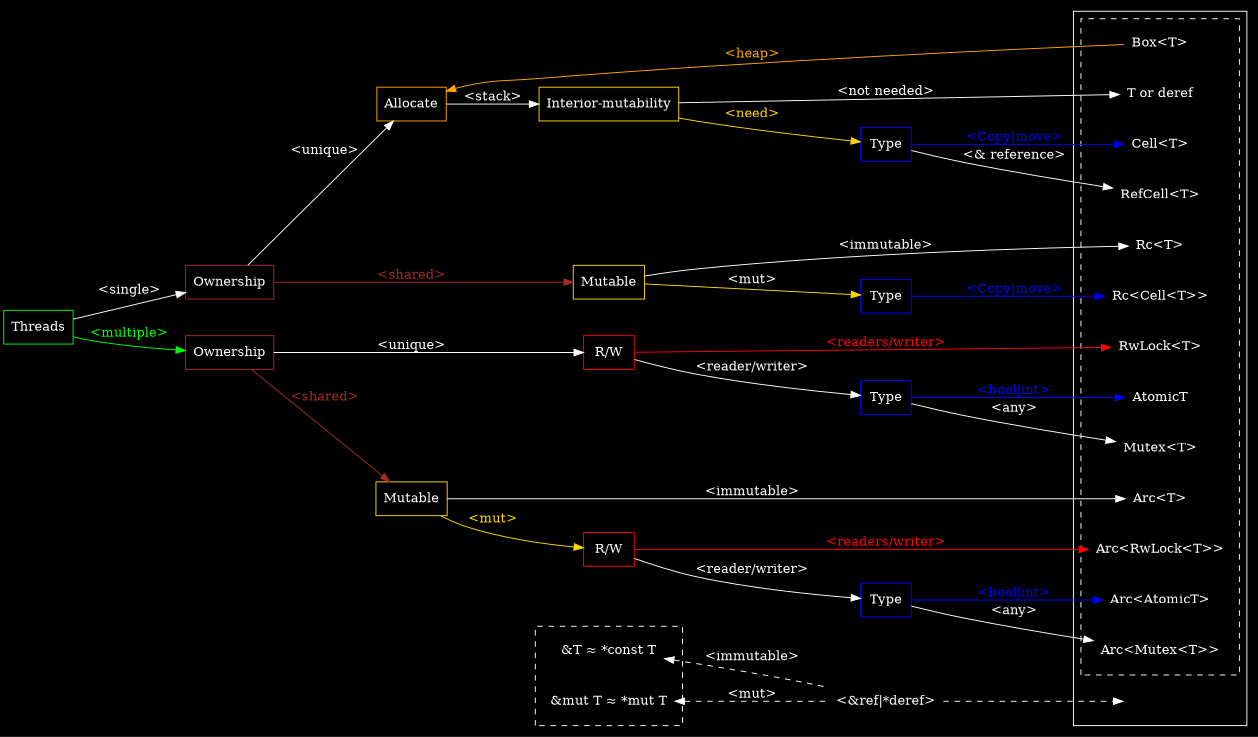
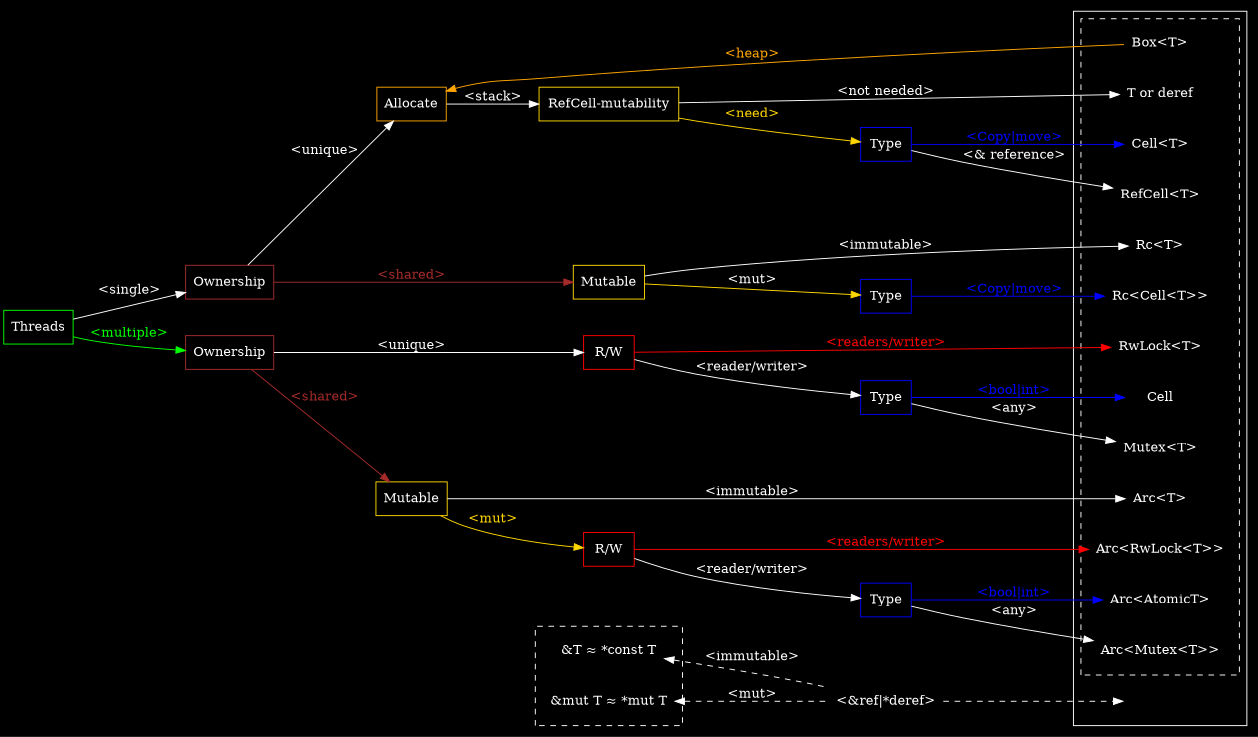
node "Interior-mutability": label "Interior-mutability" -> "RefCell-mutability"
node "AtomicT": label "AtomicT" -> "Cell"
